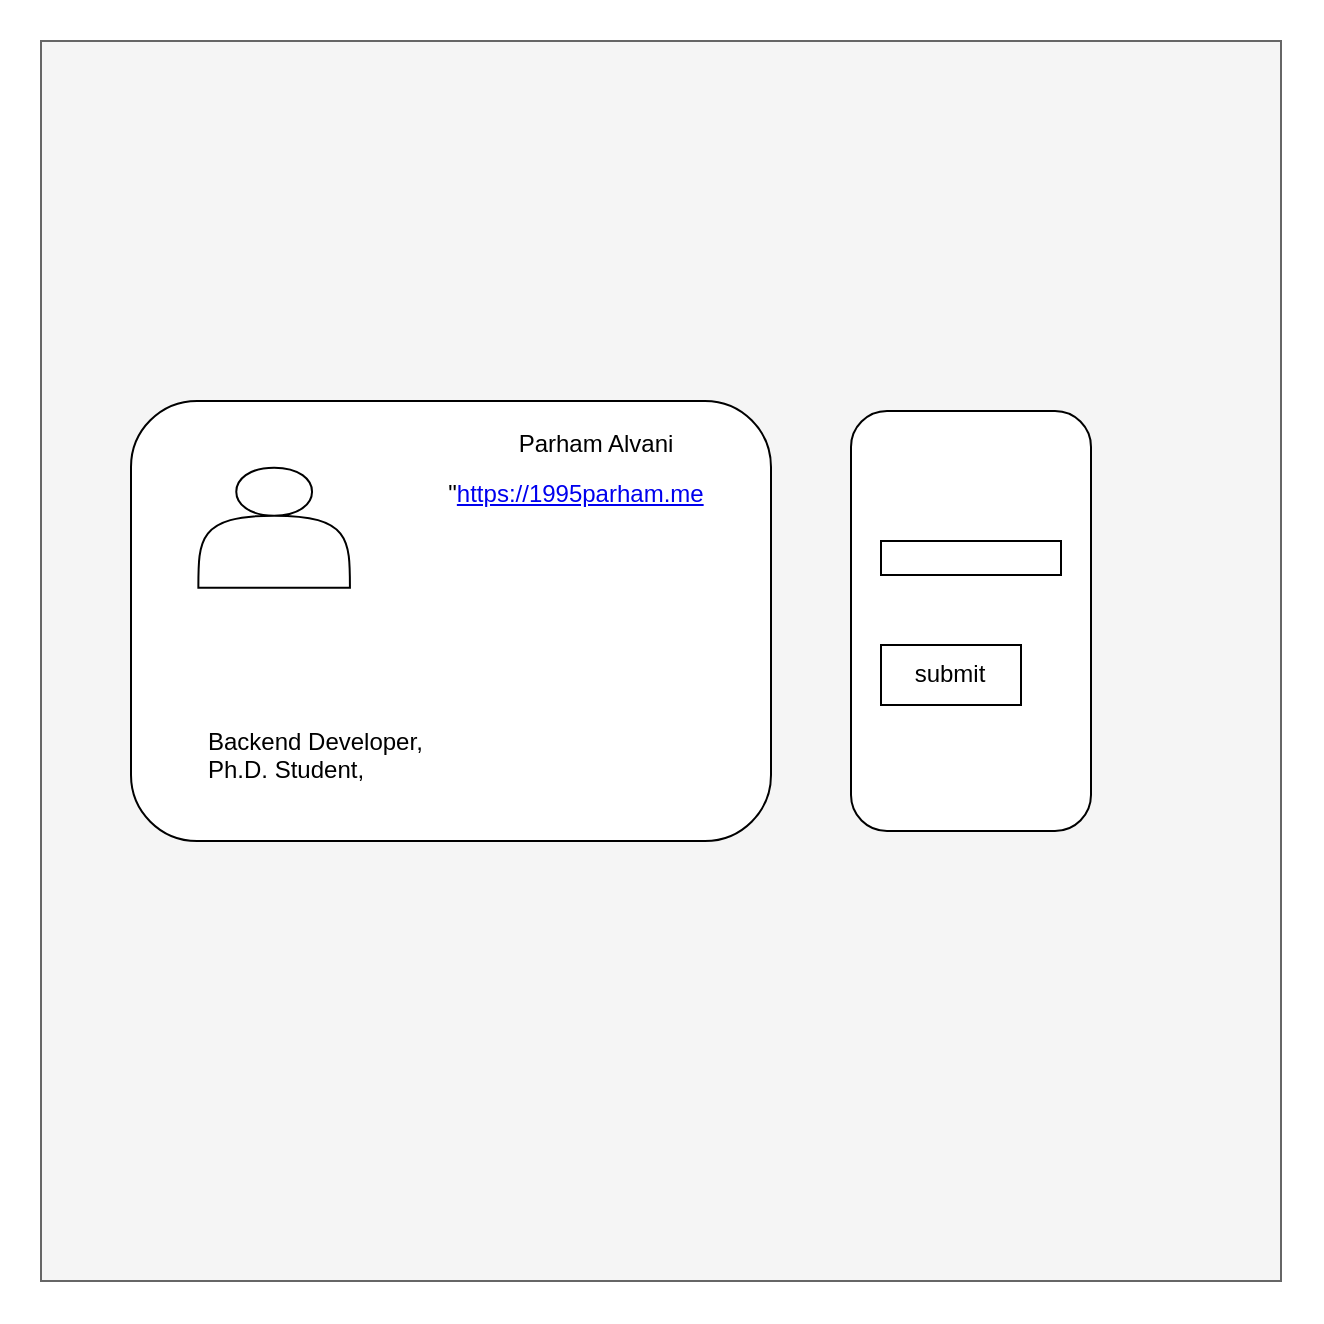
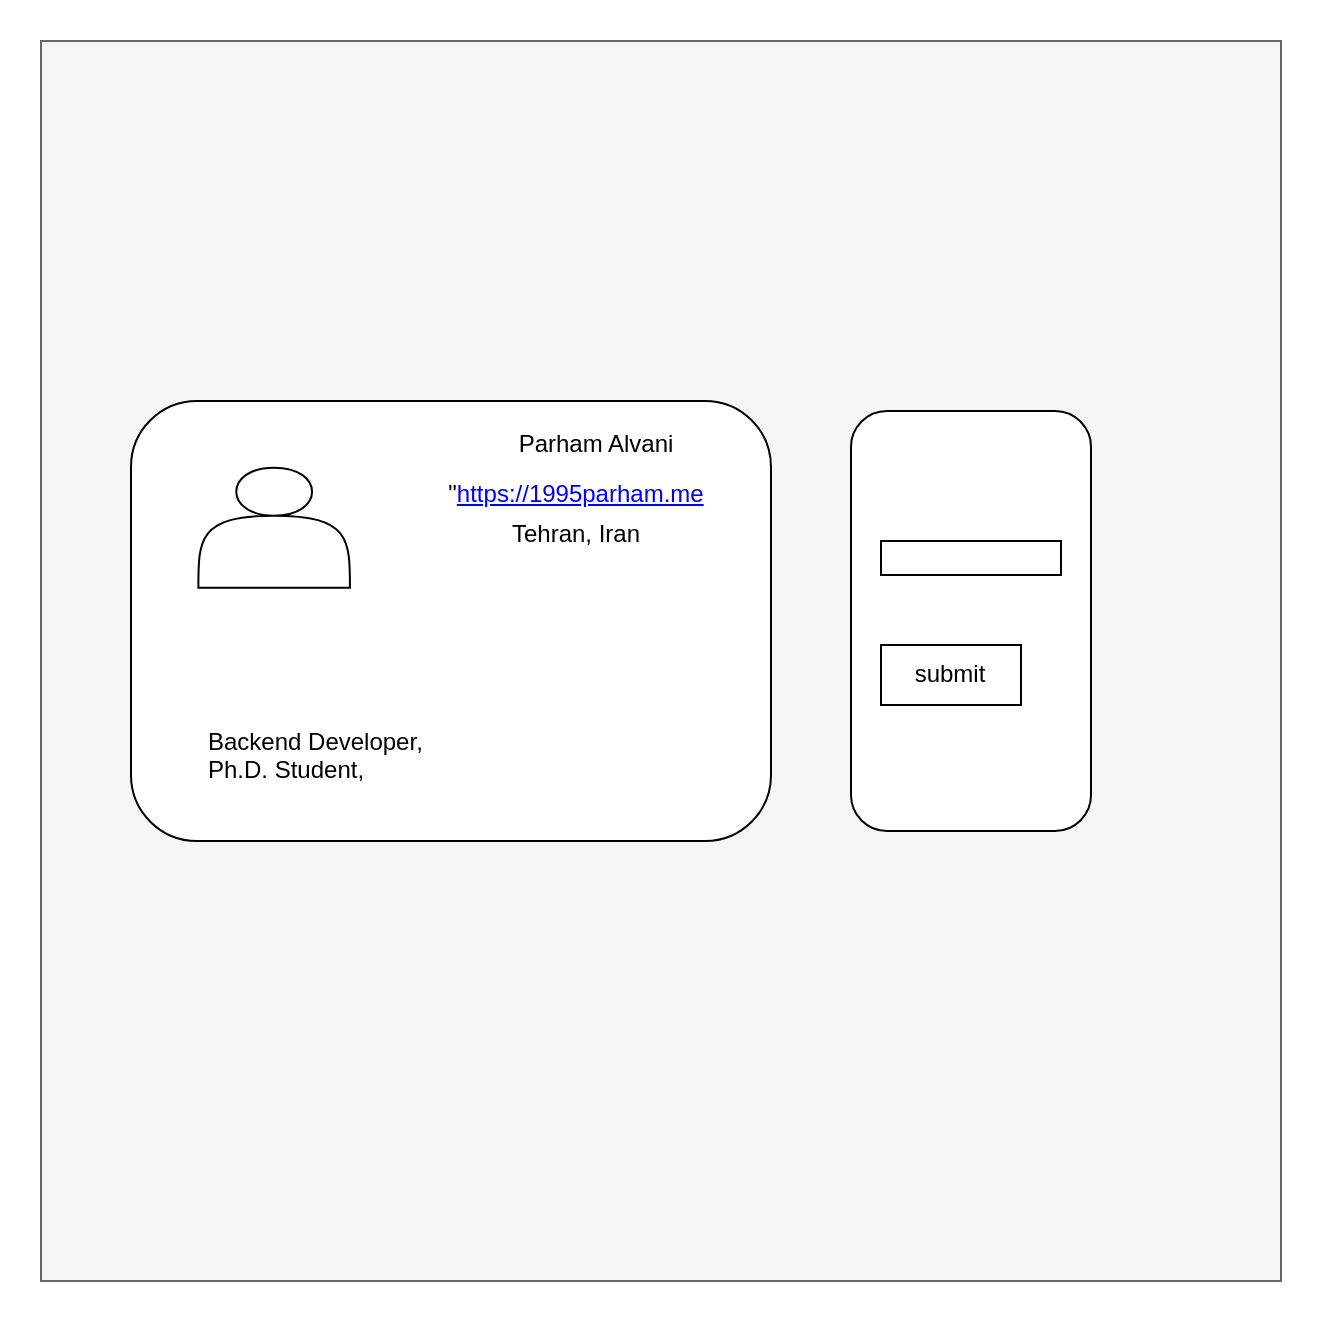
node "Tehran, Iran": added
